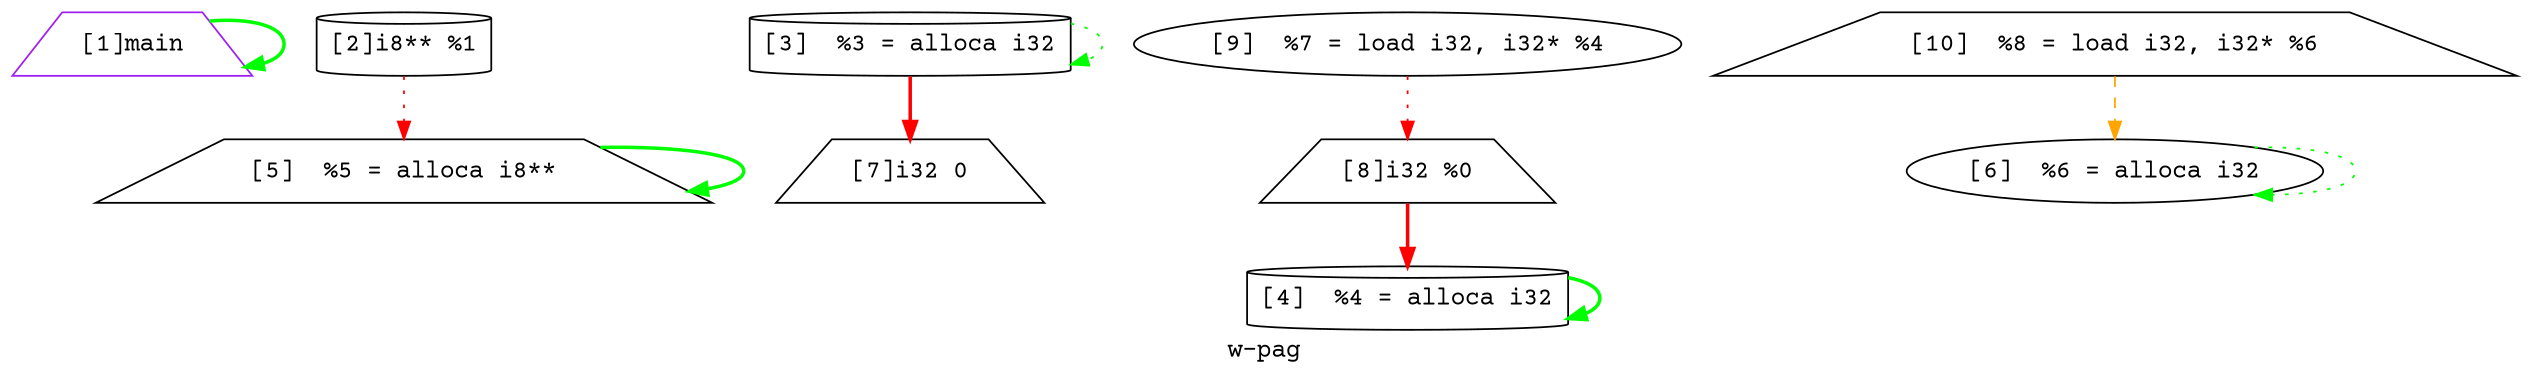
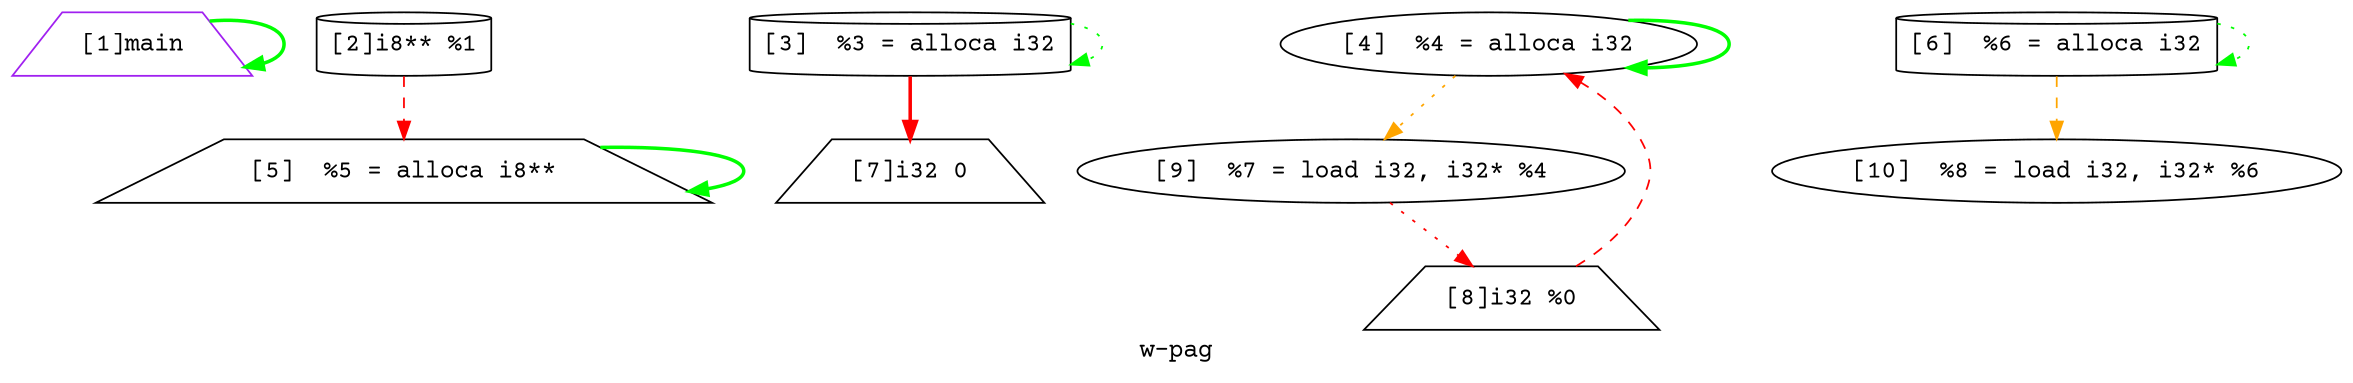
node "[10]  %8 = load i32, i32* %6": shape trapezium -> ellipse
edge "[2]i8** %1" -> "[5]  %5 = alloca i8**": style dotted -> dashed
edge "[10]  %8 = load i32, i32* %6" -> "[6]  %6 = alloca i32": reversed
edge "[4]  %4 = alloca i32" -> "[9]  %7 = load i32, i32* %4": added
node "[6]  %6 = alloca i32": shape ellipse -> cylinder
edge "[8]i32 %0" -> "[4]  %4 = alloca i32": style bold -> dashed
node "[4]  %4 = alloca i32": shape cylinder -> ellipse
